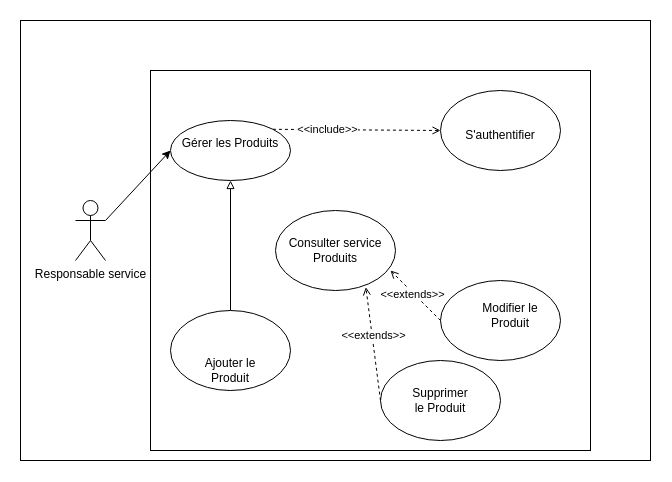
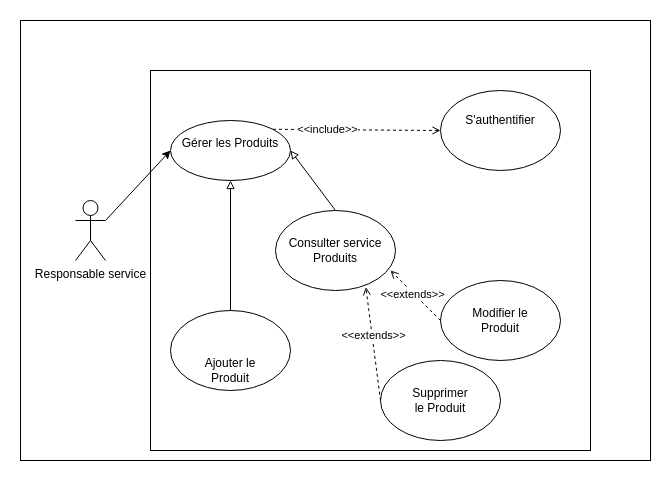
node "S'authentifier": moved (501, 136) -> (501, 121)
edge "Consulter service Produits" -> "Gérer les Produits": added
node "Modifier le Produit": moved (511, 316) -> (501, 321)
